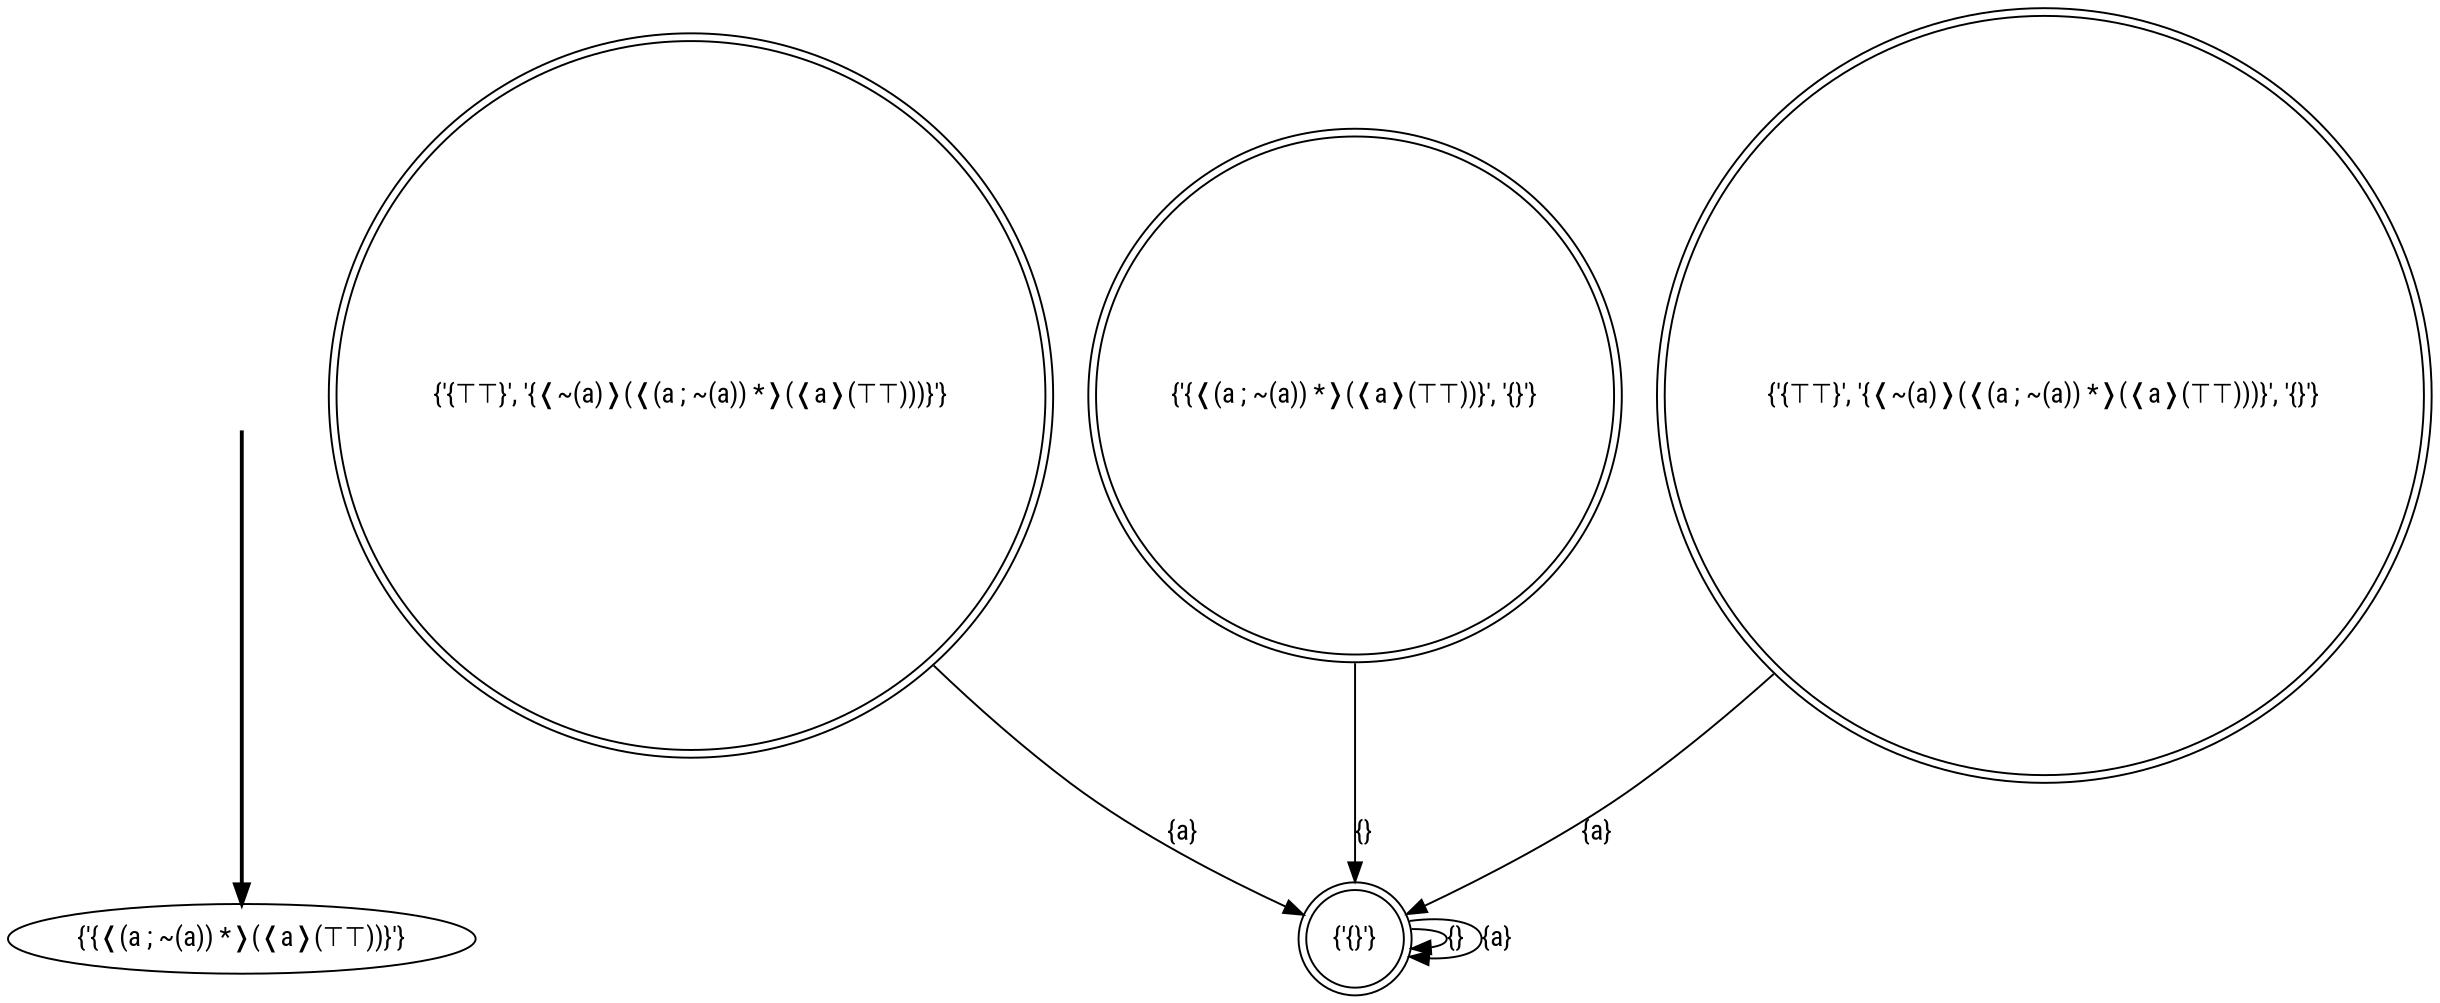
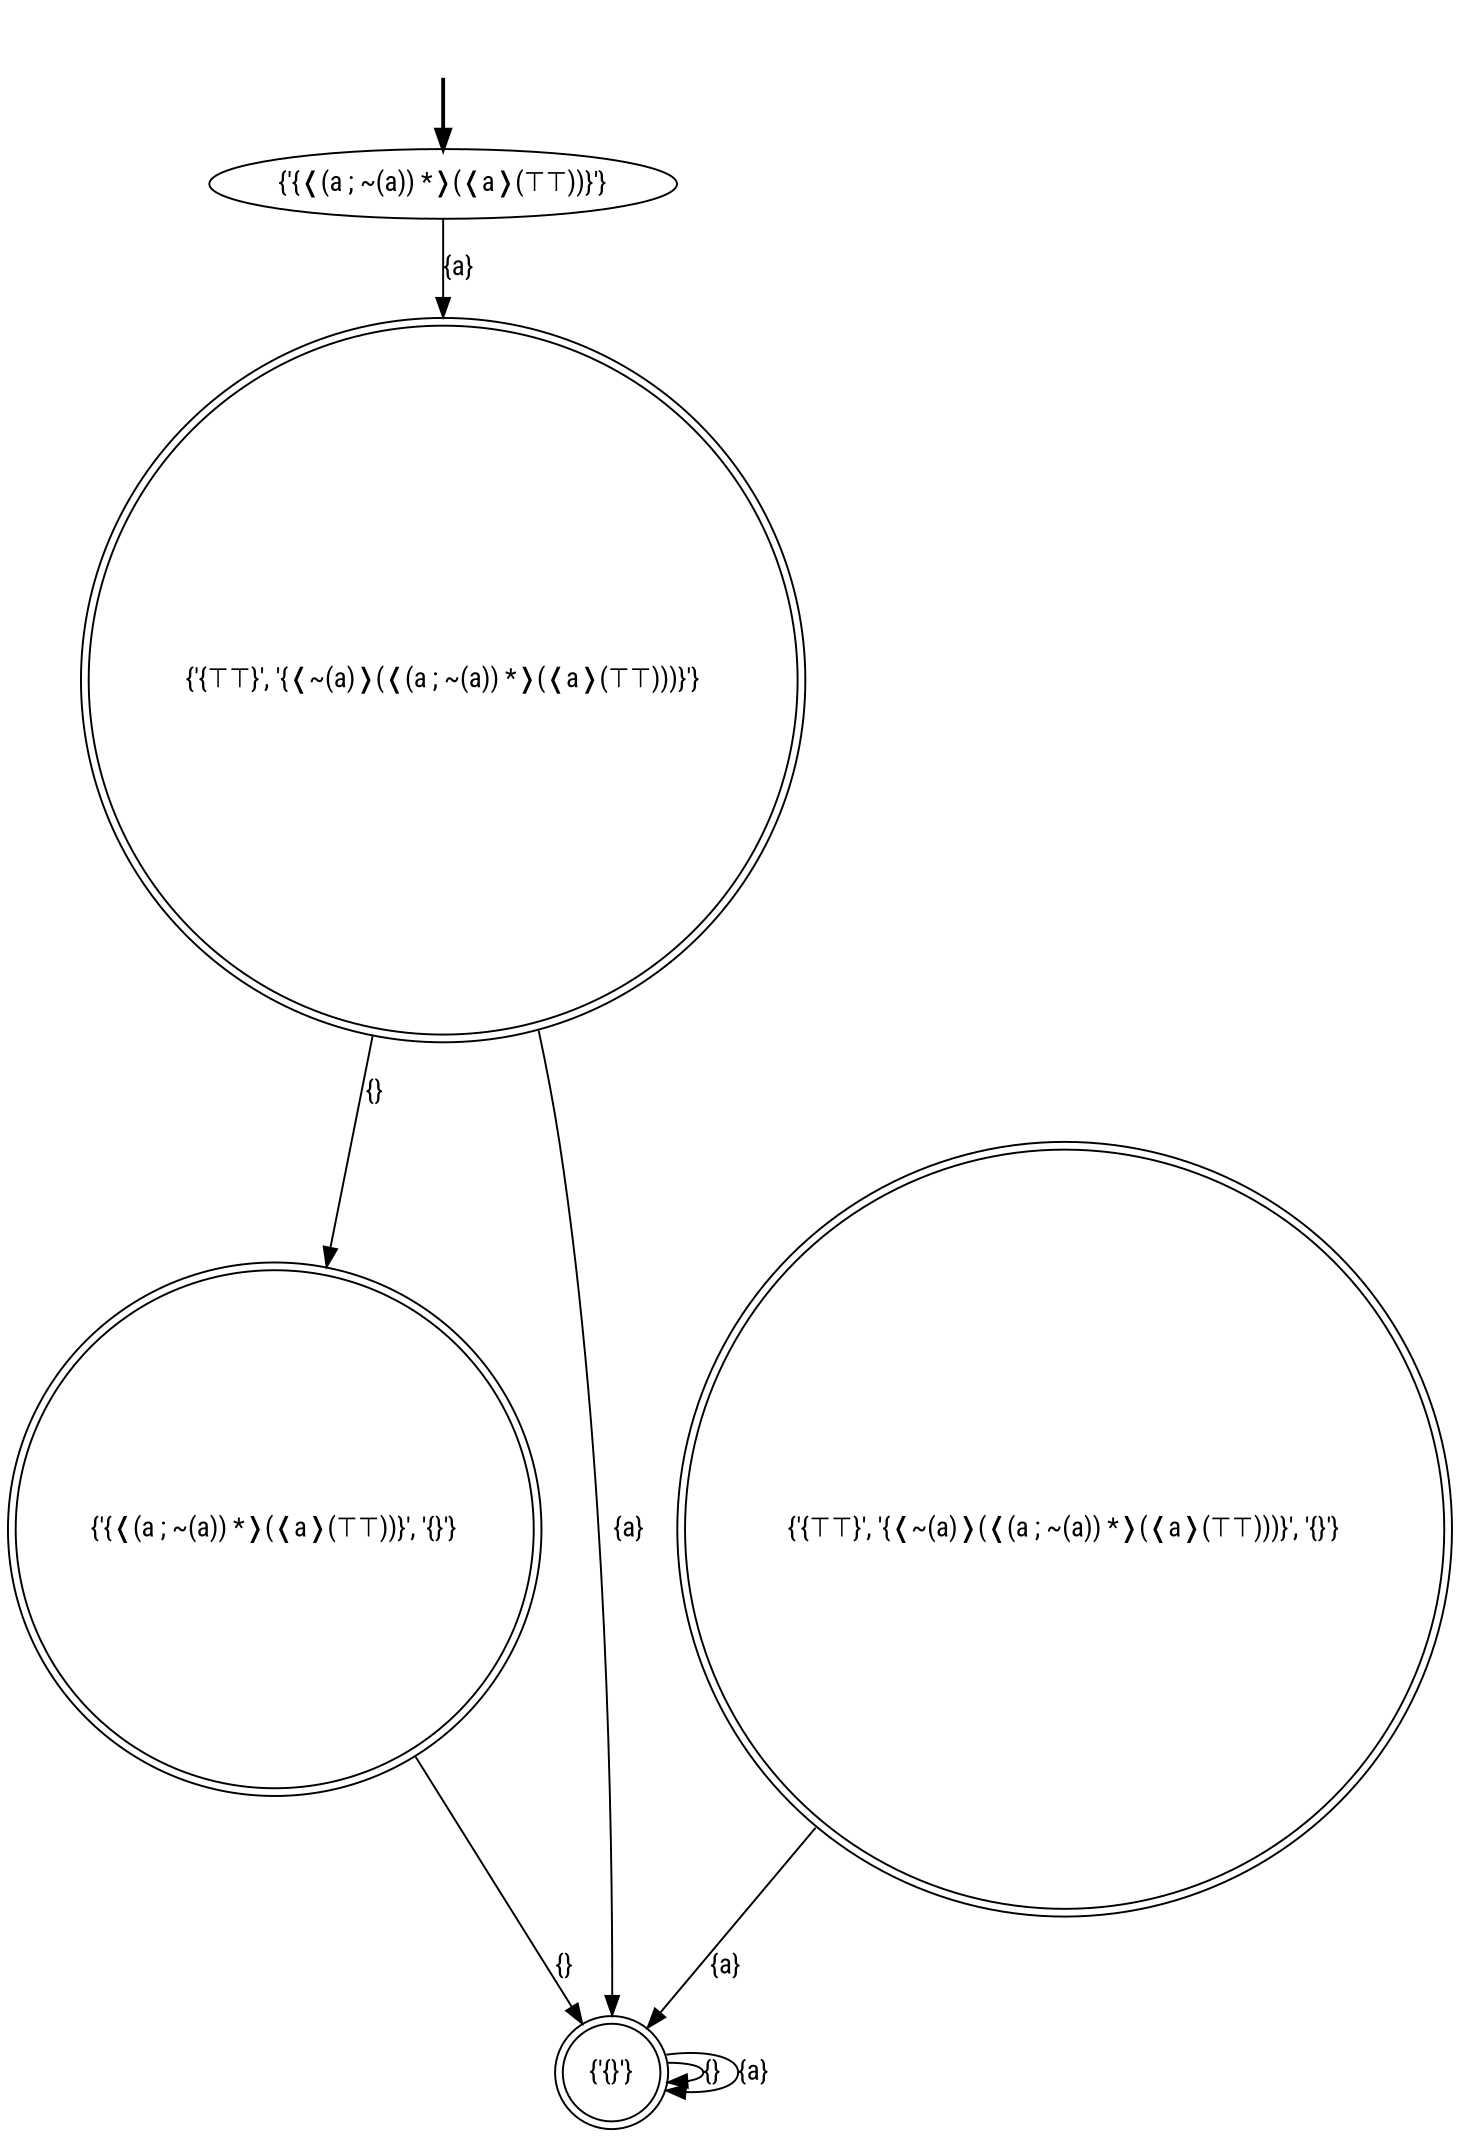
edge "{'{❬(a ; ~(a)) *❭(❬a❭(⊤⊤))}'}" -> "{'{⊤⊤}', '{❬~(a)❭(❬(a ; ~(a)) *❭(❬a❭(⊤⊤)))}'}": added, label "{a}"
edge "{'{⊤⊤}', '{❬~(a)❭(❬(a ; ~(a)) *❭(❬a❭(⊤⊤)))}'}" -> "{'{❬(a ; ~(a)) *❭(❬a❭(⊤⊤))}', '{}'}": added, label "{}"
